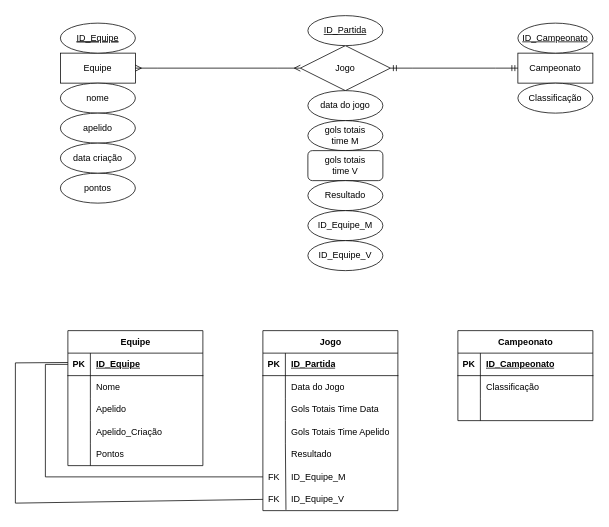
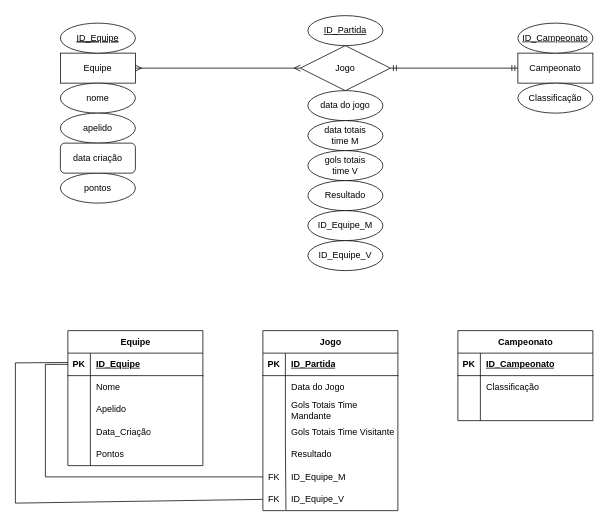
node "gols totais time M": label "gols totais time M" -> "data totais time M"
node "data criação": shape ellipse -> rounded rectangle
node "gols totais time V": shape rounded rectangle -> ellipse
node "Gols Totais Time Data": label "Gols Totais Time Data" -> "Gols Totais Time Mandante"
node "Apelido_Criação": label "Apelido_Criação" -> "Data_Criação"
node "Gols Totais Time Apelido": label "Gols Totais Time Apelido" -> "Gols Totais Time Visitante"
